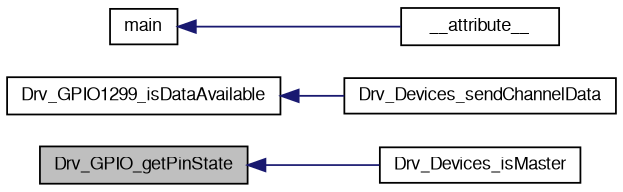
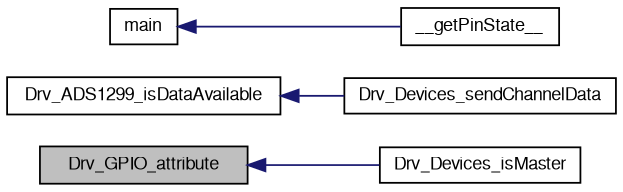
node "__attribute__": label "__attribute__" -> "__getPinState__"
node "Drv_GPIO1299_isDataAvailable": label "Drv_GPIO1299_isDataAvailable" -> "Drv_ADS1299_isDataAvailable"
node "Drv_GPIO_getPinState": label "Drv_GPIO_getPinState" -> "Drv_GPIO_attribute"
